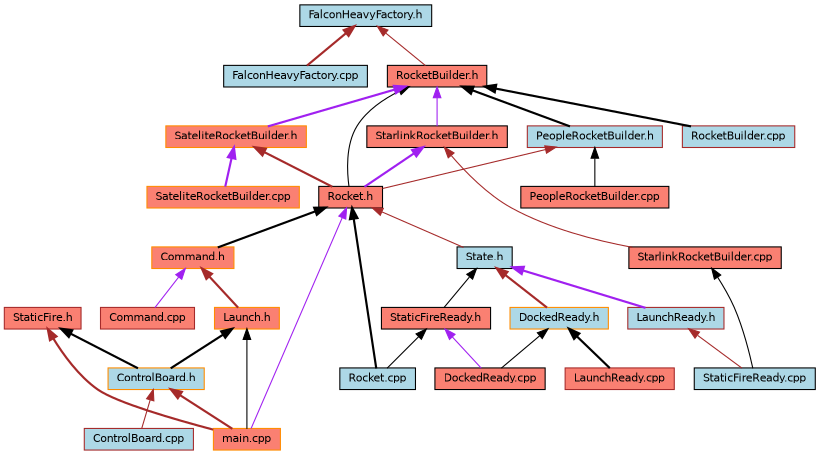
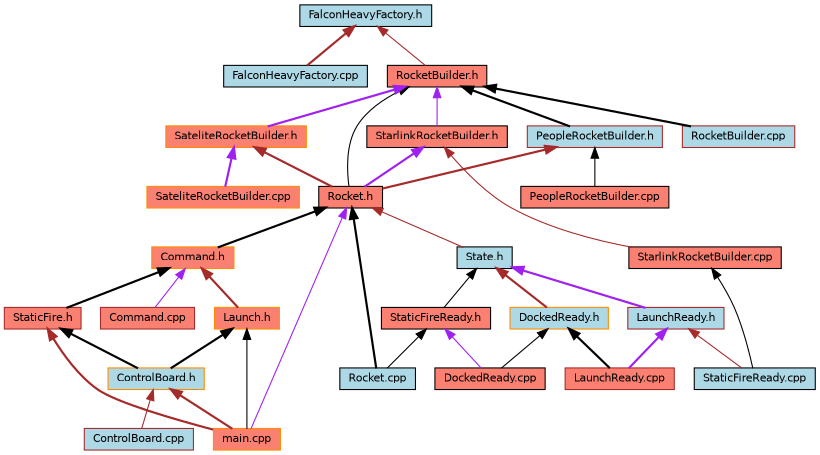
edge "Rocket.h" -> "PeopleRocketBuilder.h": style solid -> bold
edge "StaticFire.h" -> "Command.h": added
edge "LaunchReady.cpp" -> "LaunchReady.h": added
